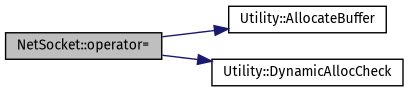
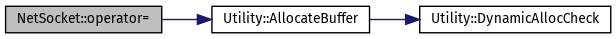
edge "NetSocket::operator=" -> "Utility::DynamicAllocCheck": now "Utility::AllocateBuffer" -> "Utility::DynamicAllocCheck"
